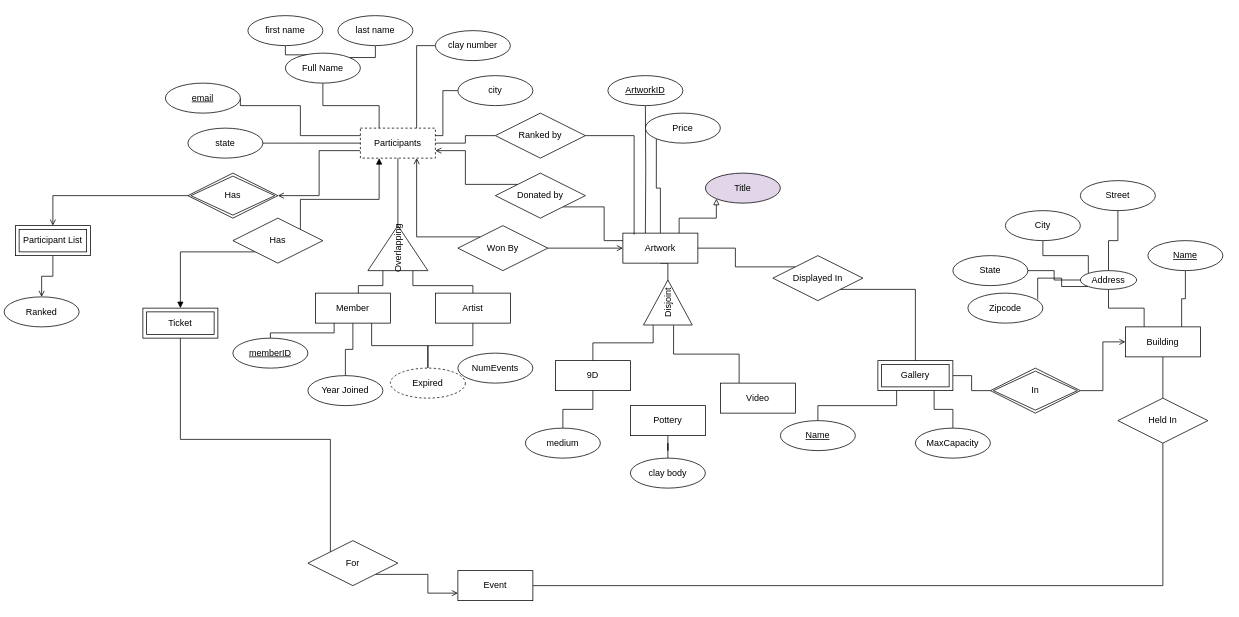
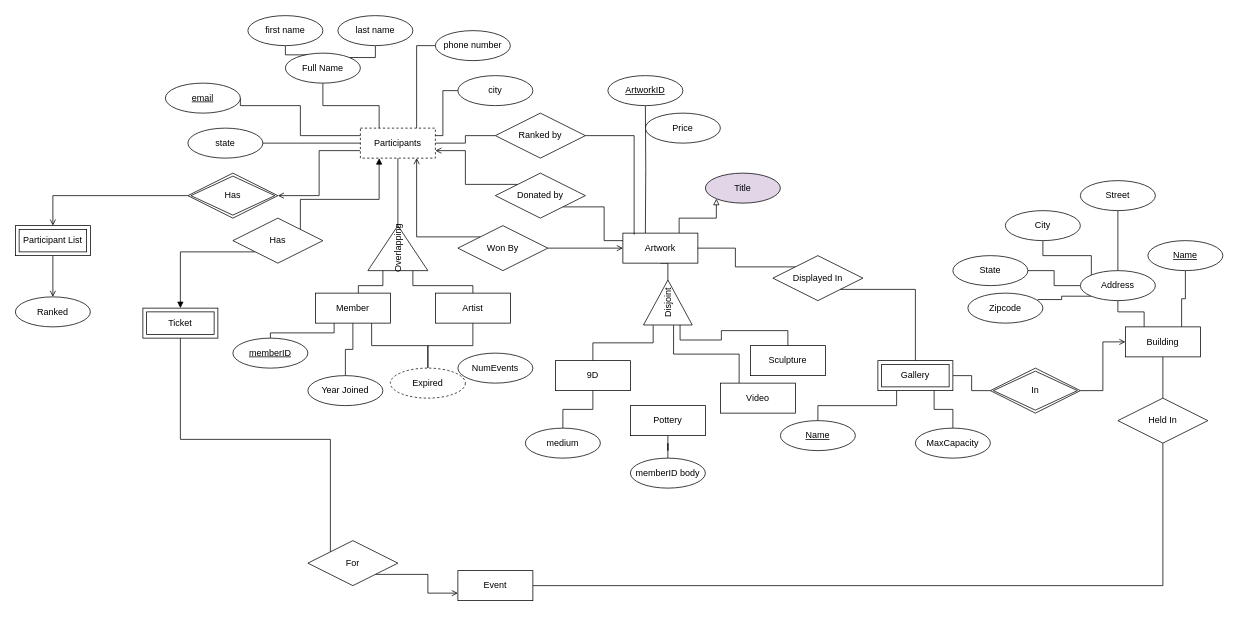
node "clay number": label "clay number" -> "phone number"
edge "Price" -- "Artwork": removed
node "Address": size 56x19 -> 75x30
node "Ranked": moved (42, 312) -> (53, 312)
edge "Disjoint" -- "Sculpture": added
node "Sculpture": added
node "clay body": label "clay body" -> "memberID body"
